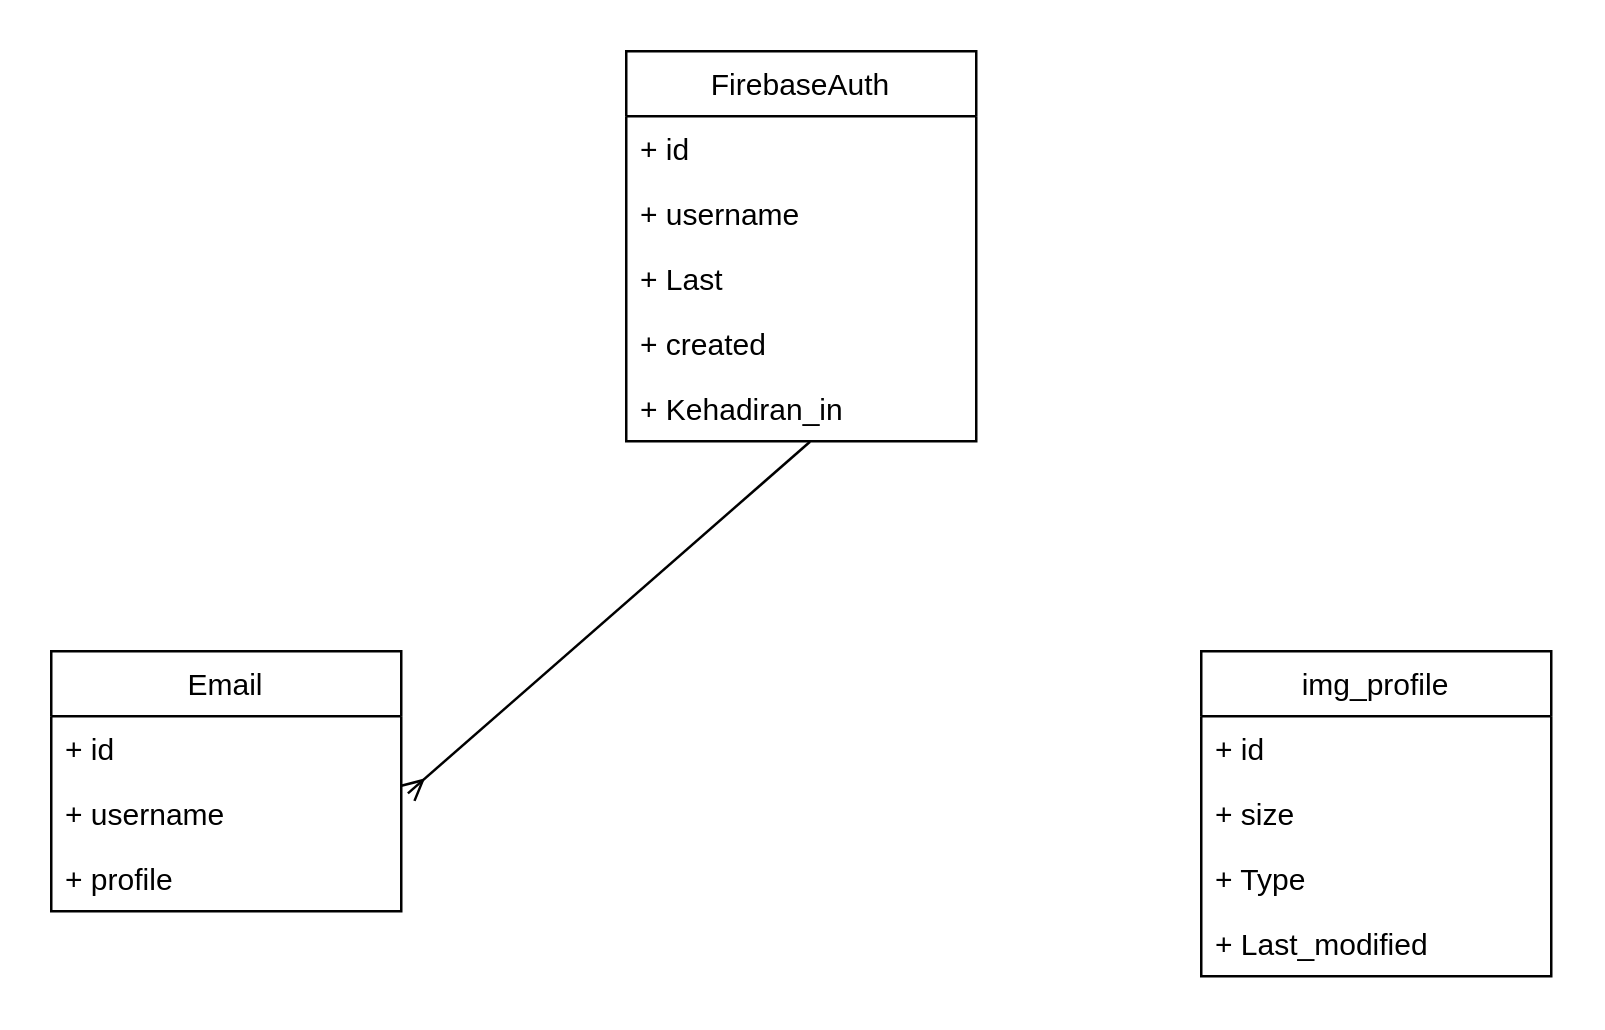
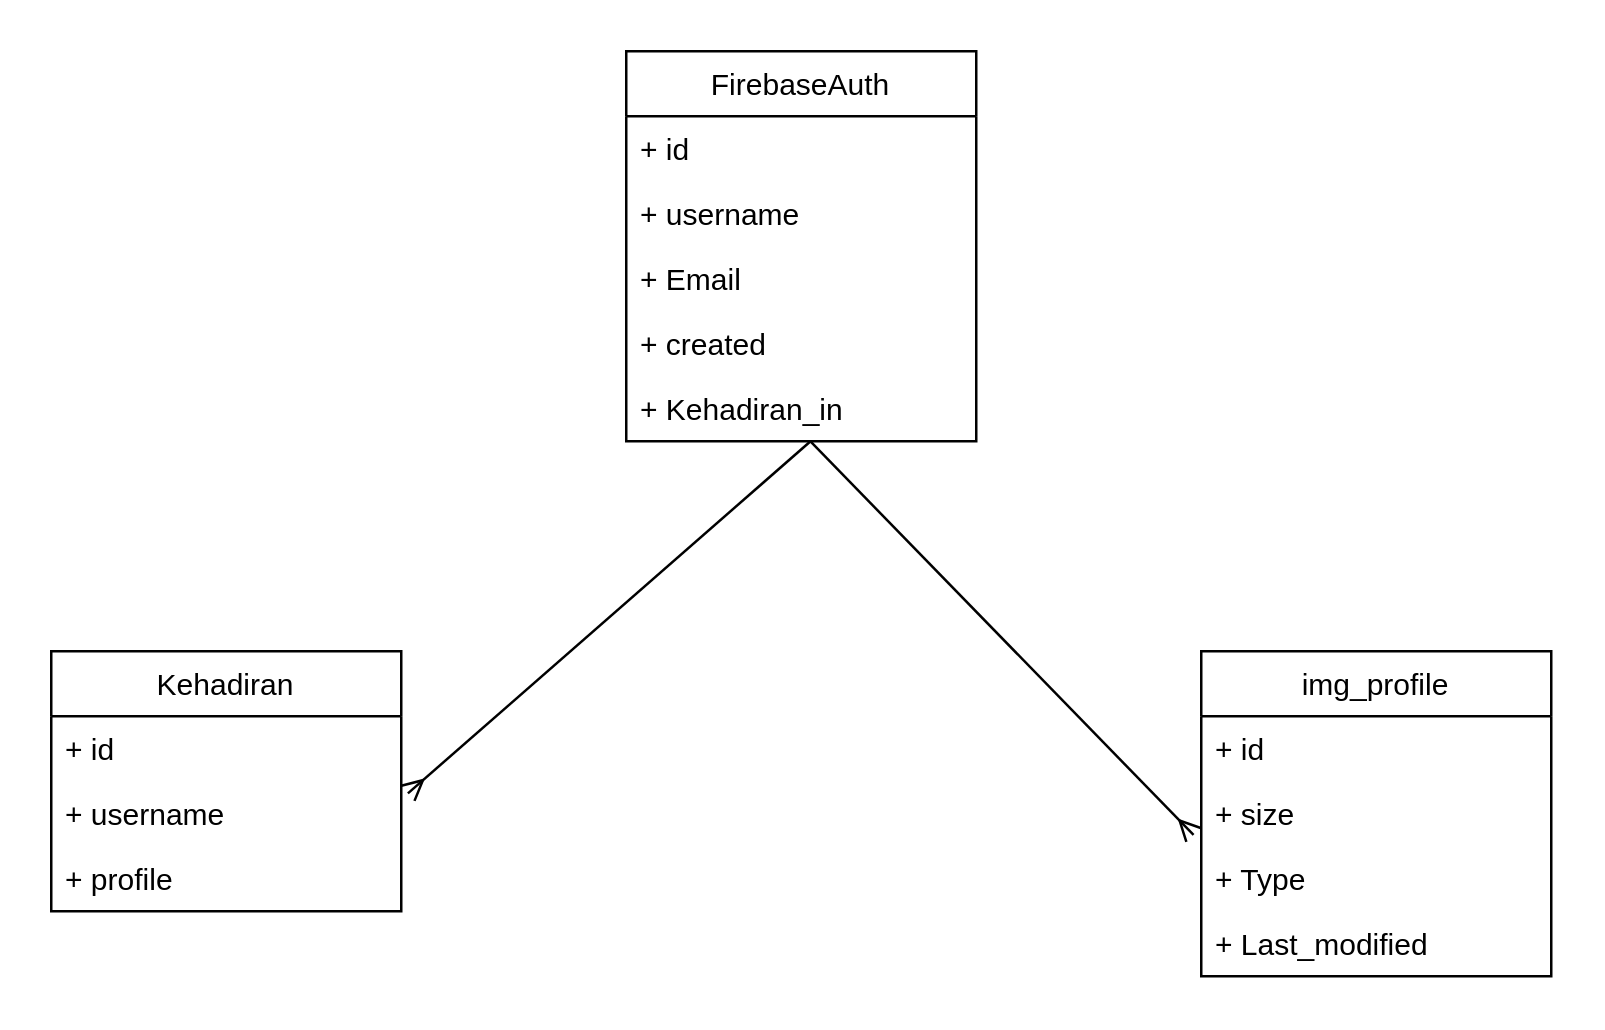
node "+ Last": label "+ Last" -> "+ Email"
edge "+ Kehadiran_in" -> "+ size": added
node "Email": label "Email" -> "Kehadiran"
